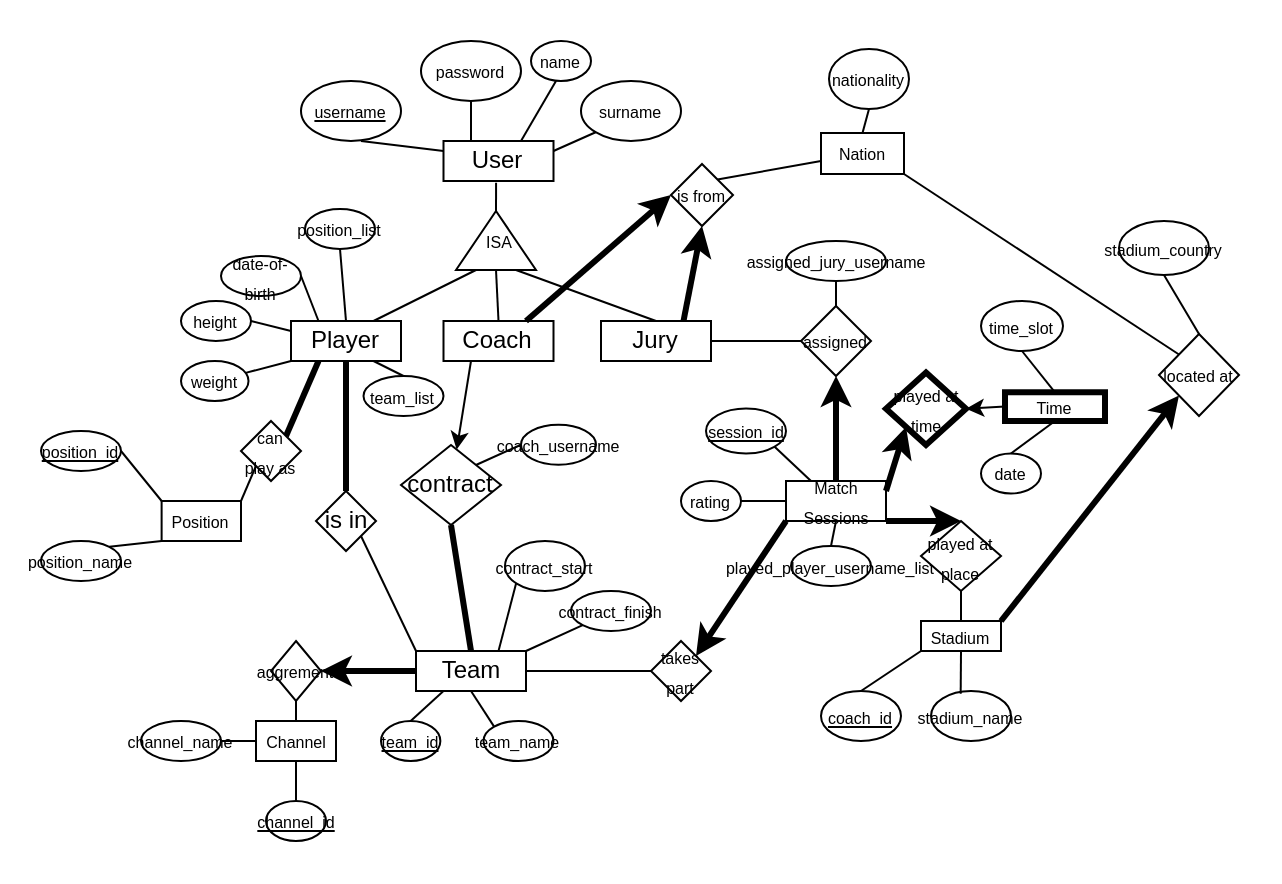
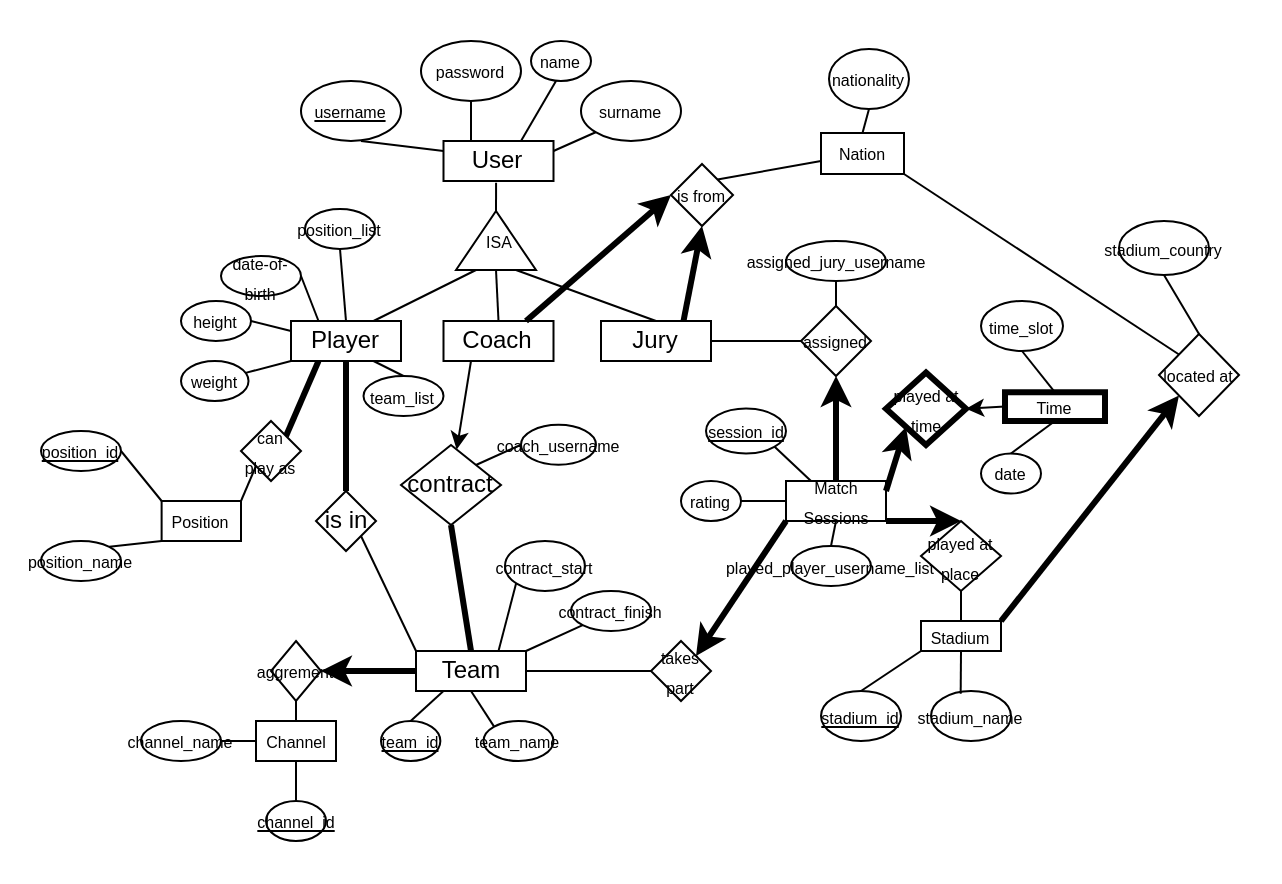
node "coach_id": label "coach_id" -> "stadium_id"
